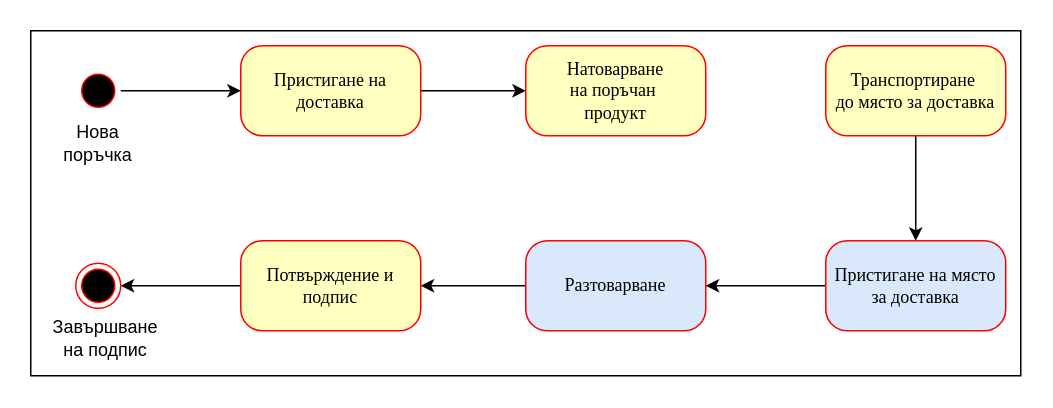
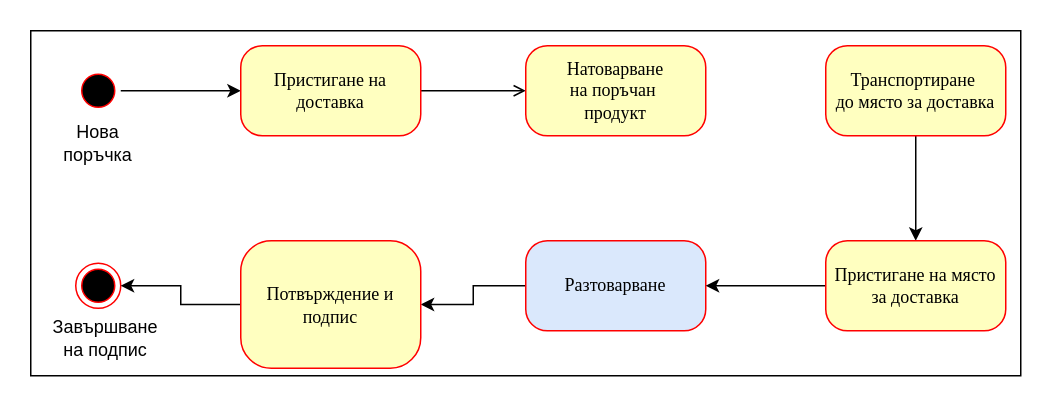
edge "Пристигане на доставка" -> "Натоварване на поръчан продукт": arrowhead classic -> open
node "Потвърждение и подпис": size 180x90 -> 180x128
node "Пристигане на място за доставка": fillcolor #dae8fc -> #ffffc0
